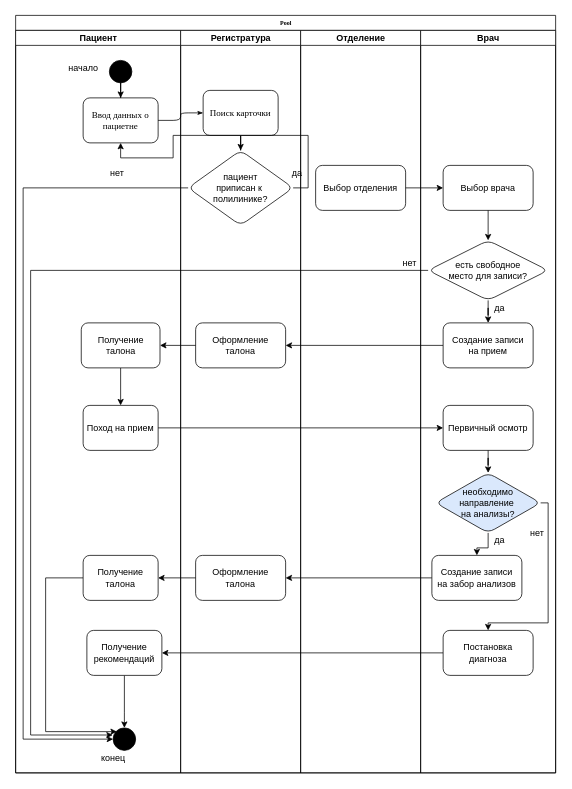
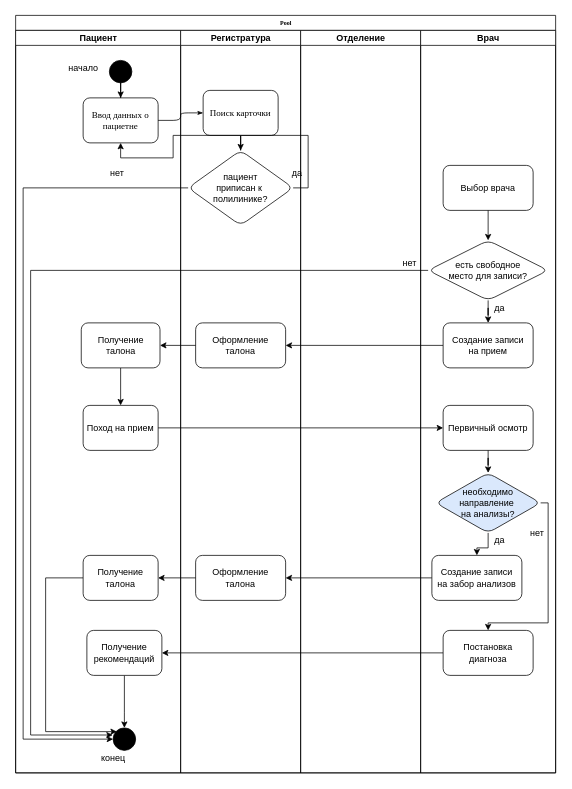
node "Выбор отделения": removed
edge "Выбор отделения" -> "Выбор врача": removed
